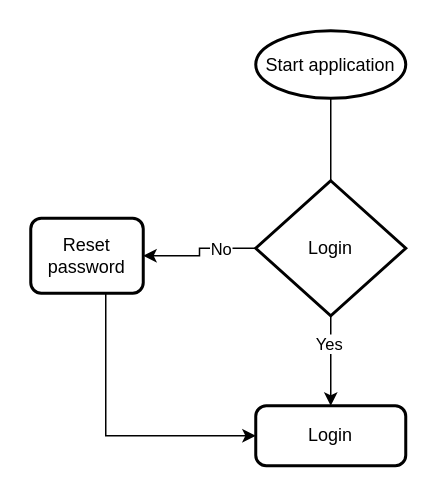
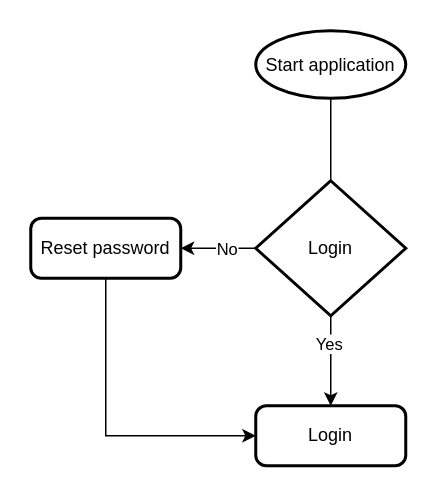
node "Reset password": size 113x75 -> 150x60
